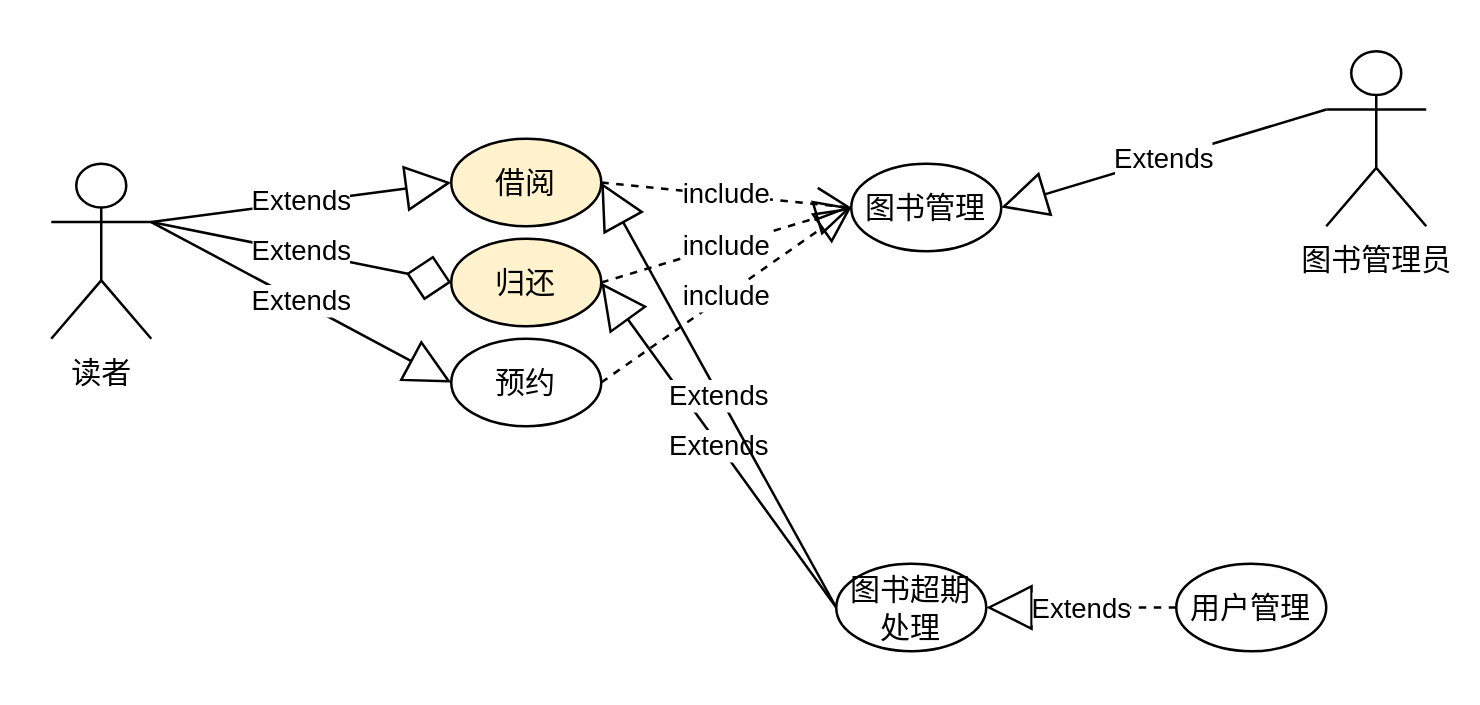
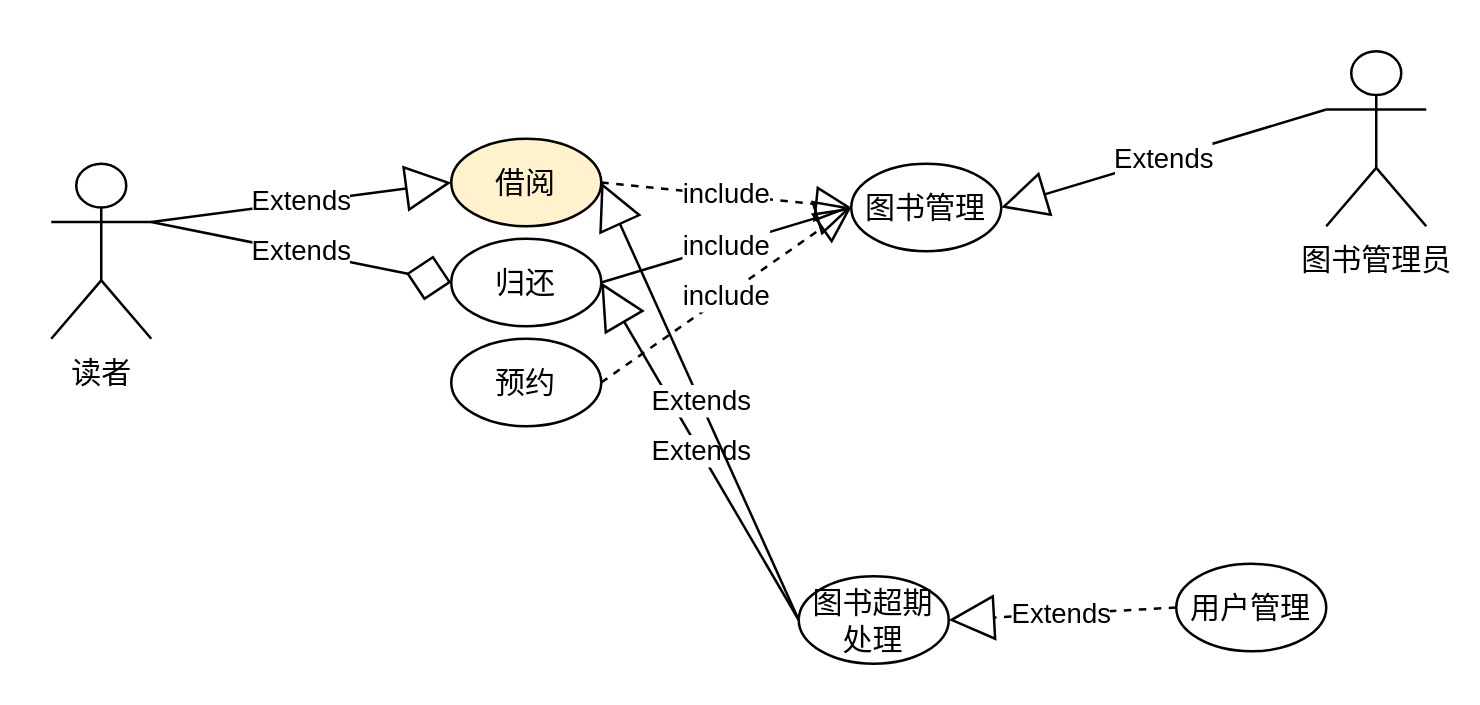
edge "借阅" -> "图书管理": arrowhead open -> block
edge "归还" -> "图书管理": style dashed -> solid
edge "读者" -> "预约": removed, label "Extends"
node "归还": fillcolor #fff2cc -> #ffffff
node "图书超期处理": moved (911, 608) -> (874, 620)
